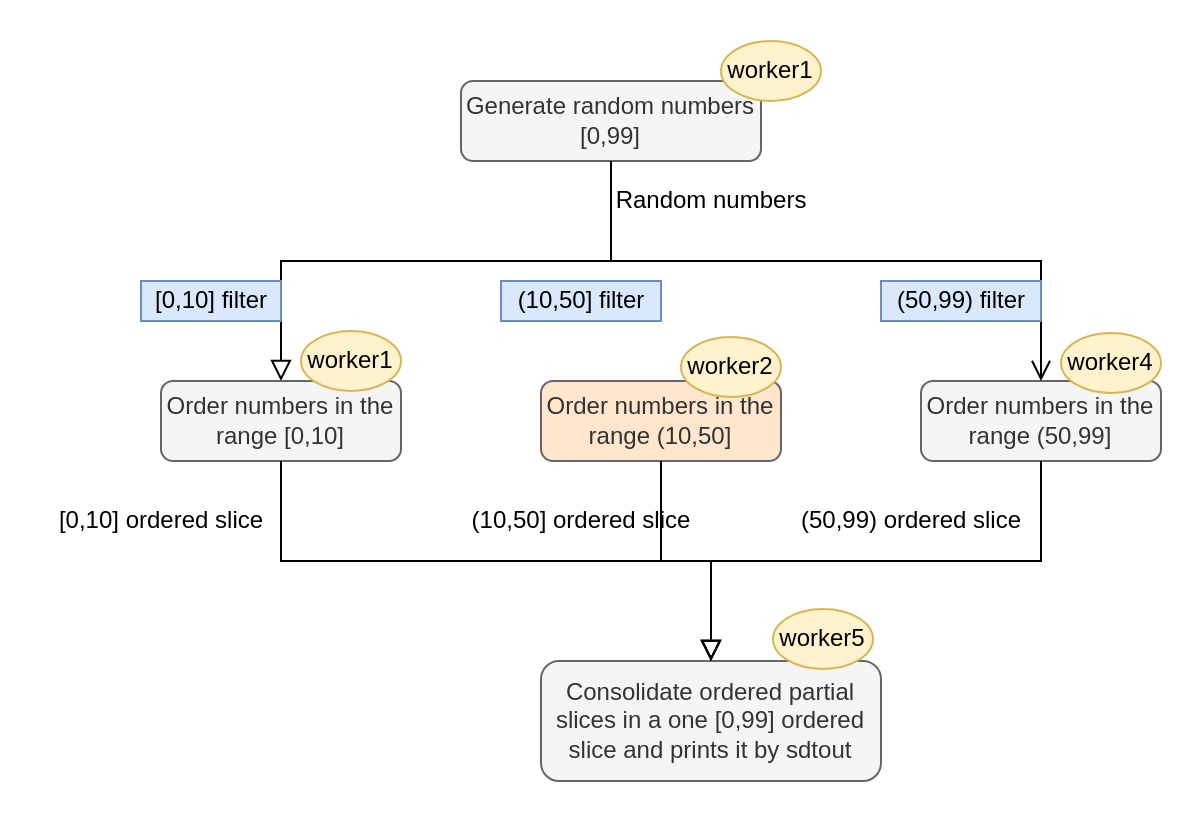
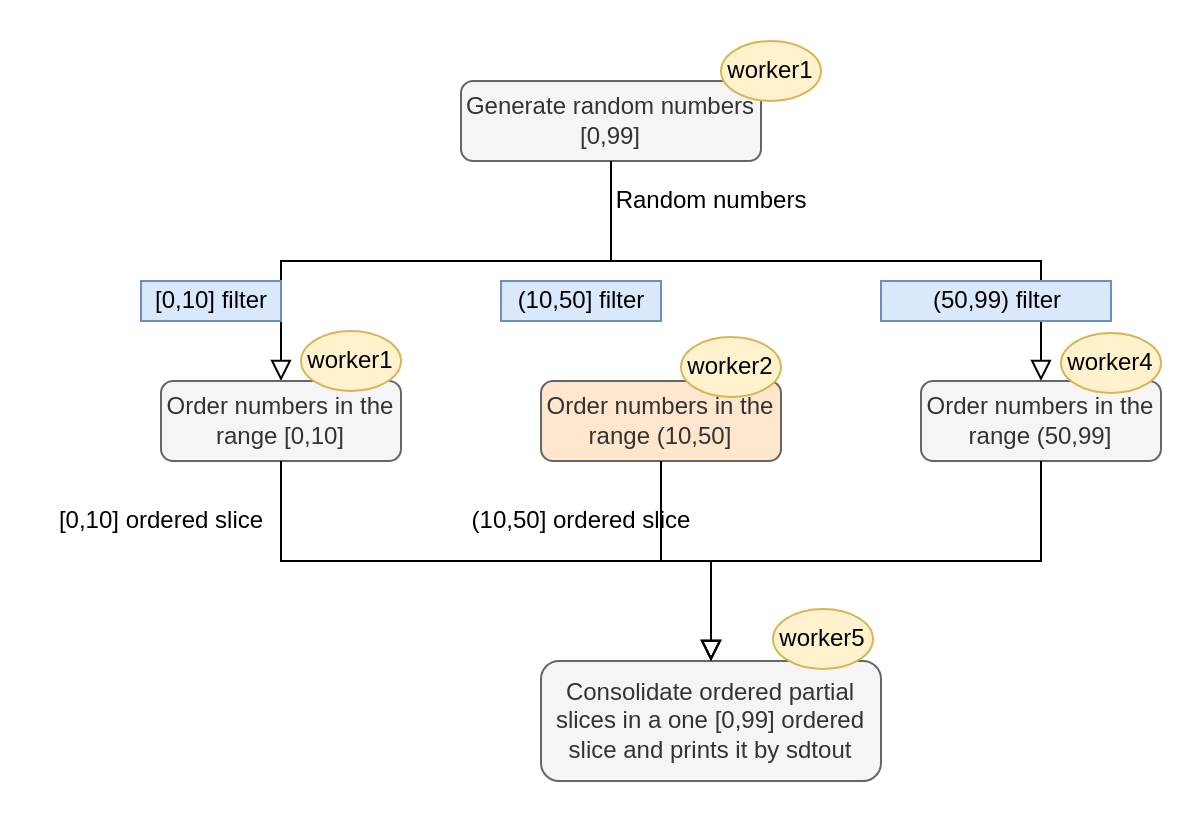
node "(50,99) filter": size 160x40 -> 230x40
edge "Generate random numbers [0,99]" -> "Order numbers in the range (50,99]": arrowhead open -> block
node "(50,99) ordered slice": removed
